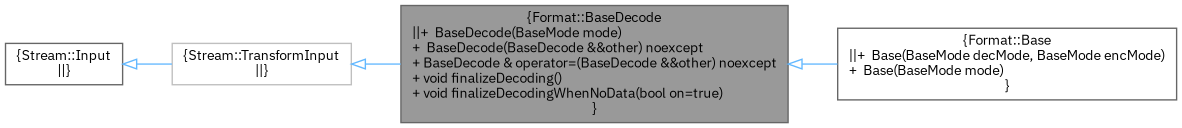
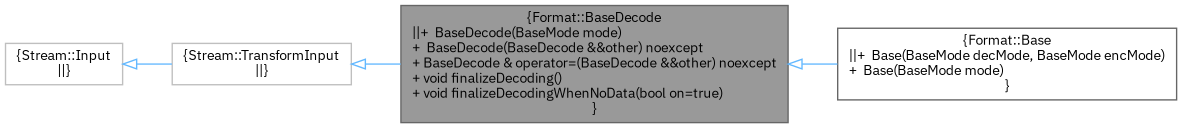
node "{Stream::Input ||}": color gray40 -> grey75
